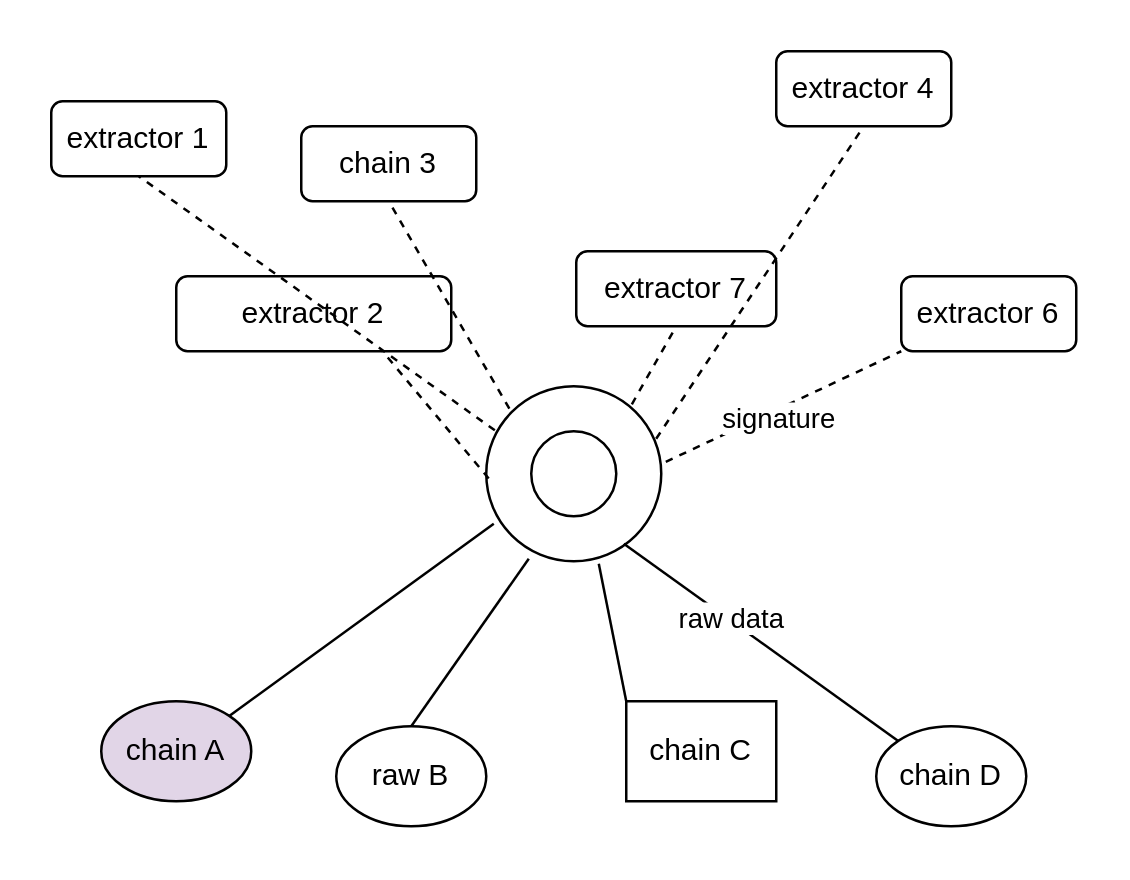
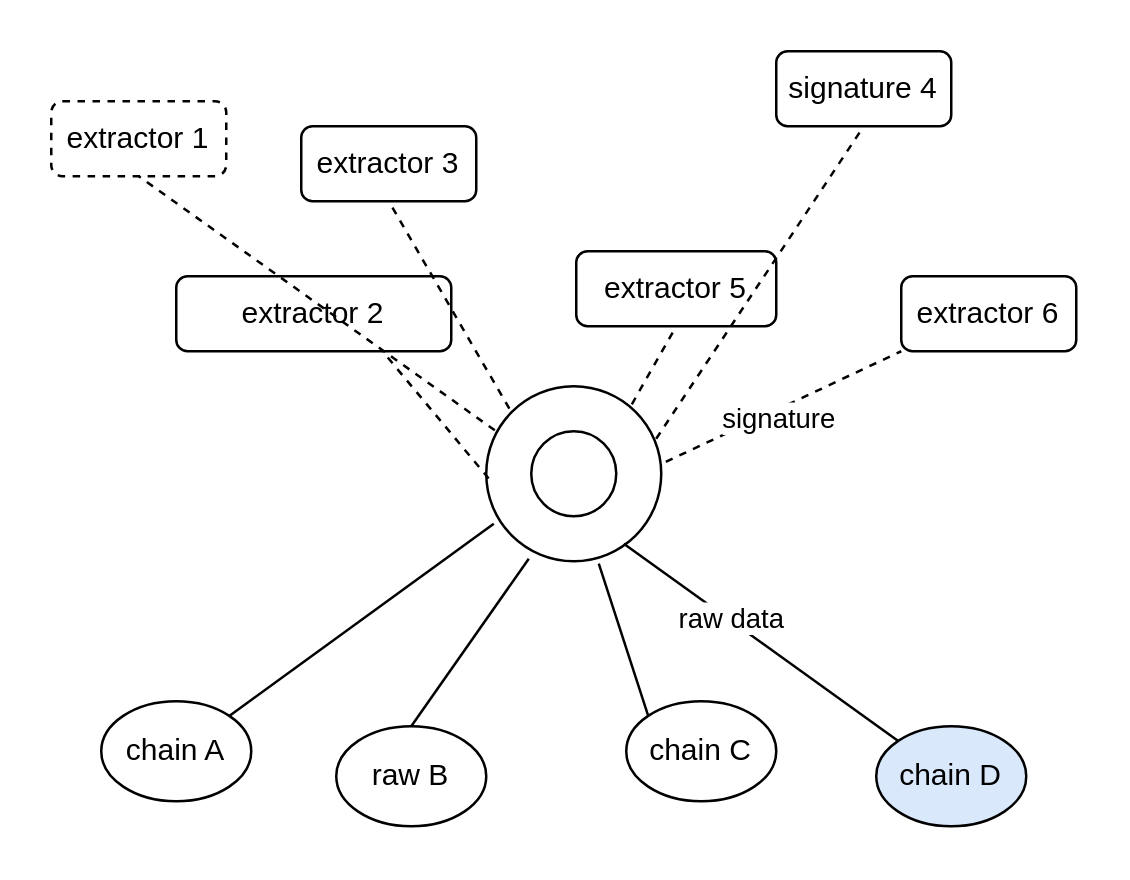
node "extractor 4": label "extractor 4" -> "signature 4"
node "extractor 1": style solid -> dashed
node "chain 3": label "chain 3" -> "extractor 3"
node "extractor 7": label "extractor 7" -> "extractor 5"
node "chain A": fillcolor #e1d5e7 -> #ffffff
node "chain C": shape rectangle -> ellipse
node "chain D": fillcolor #ffffff -> #dae8fc
